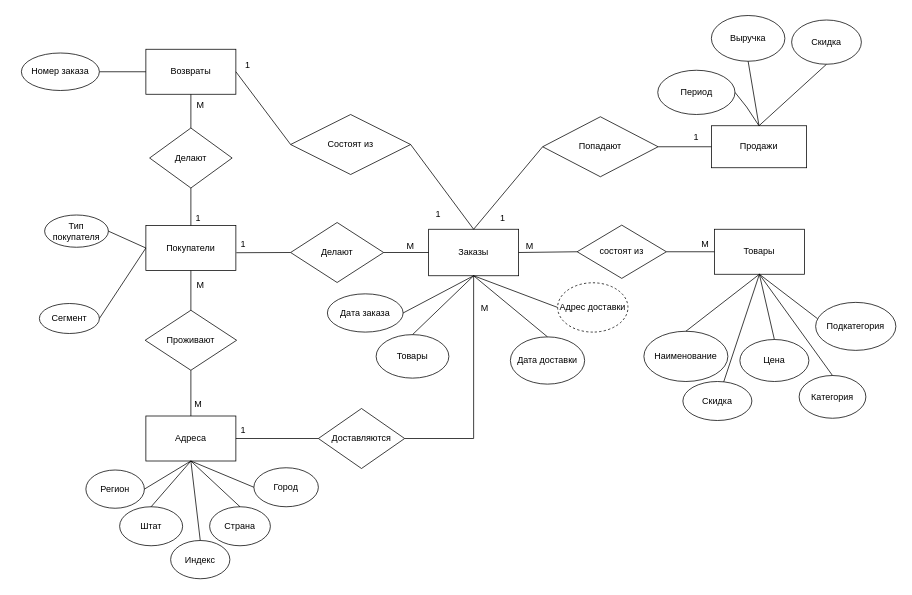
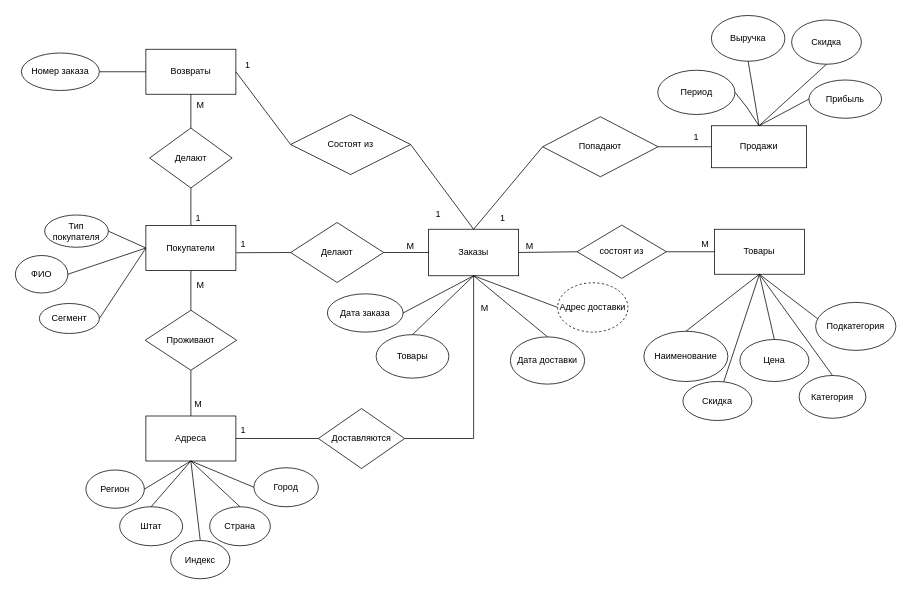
node "Прибыль": added
edge "Прибыль" -- "Продажи": added
edge "Покупатели" -- "ФИО": added
node "ФИО": added
